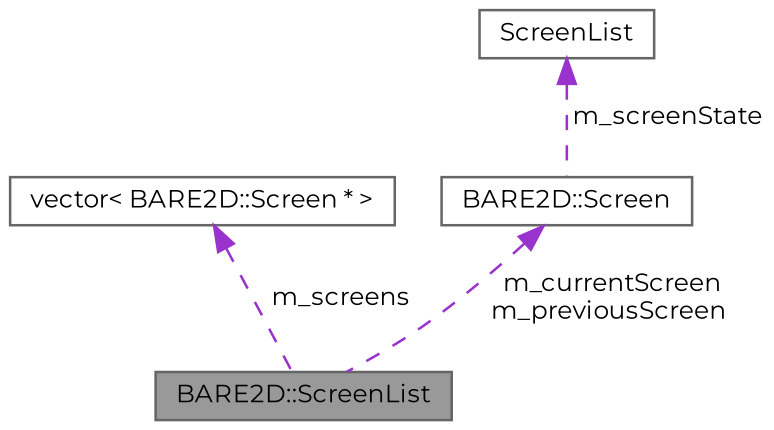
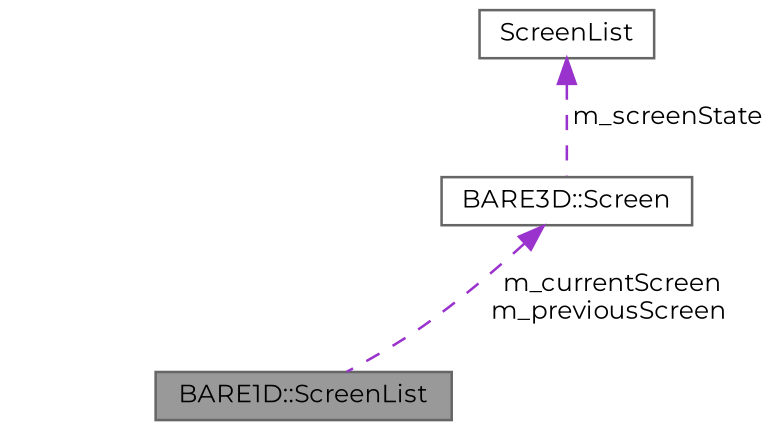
node "vector< BARE2D::Screen * >": removed
node "BARE2D::Screen": label "BARE2D::Screen" -> "BARE3D::Screen"
node "BARE2D::ScreenList": label "BARE2D::ScreenList" -> "BARE1D::ScreenList"
